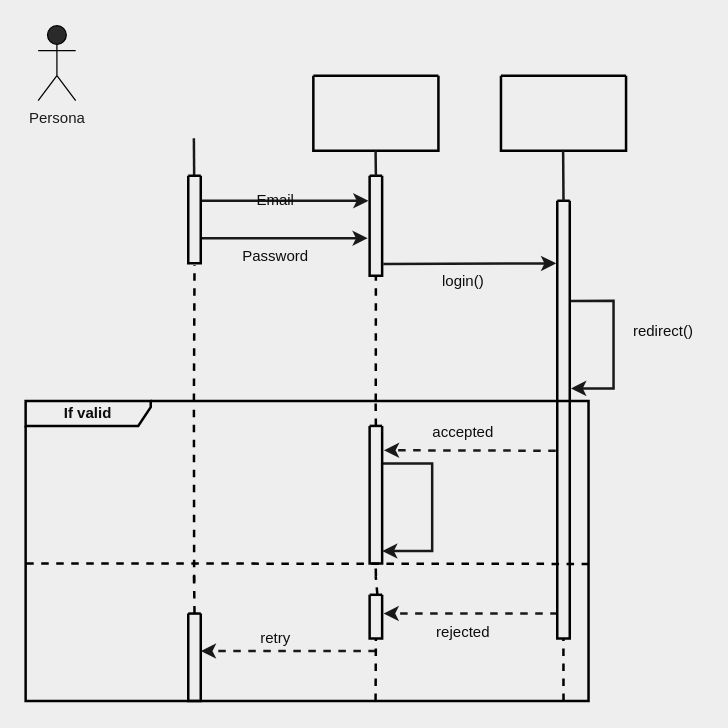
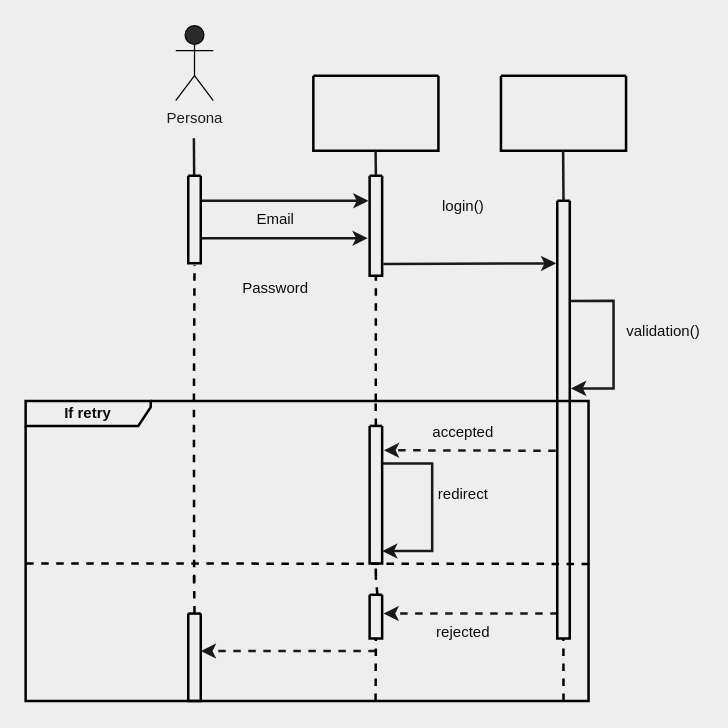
node "Persona": moved (57, 63) -> (194, 63)
node "Email": moved (276, 201) -> (276, 219)
node "Password": moved (276, 257) -> (276, 288)
node "login()": moved (463, 282) -> (463, 207)
node "redirect()": label "redirect()" -> "validation()"
node "If valid": label "If valid" -> "If retry"
node "redirect": added
node "retry": removed
